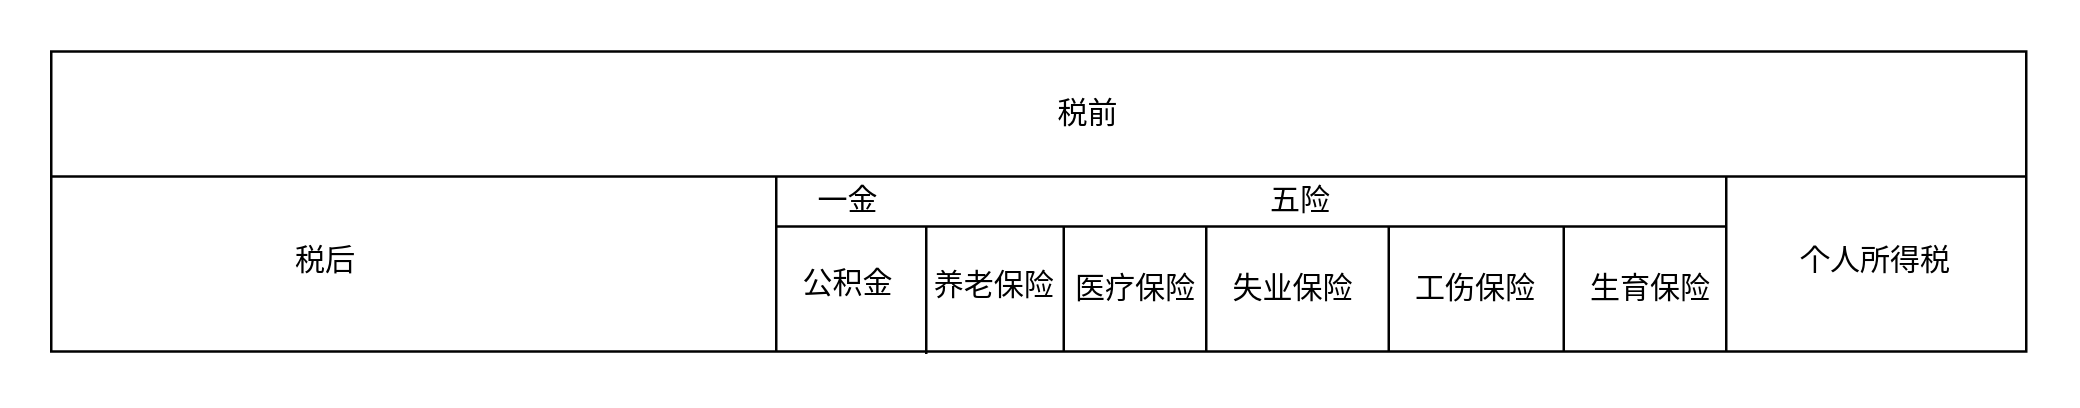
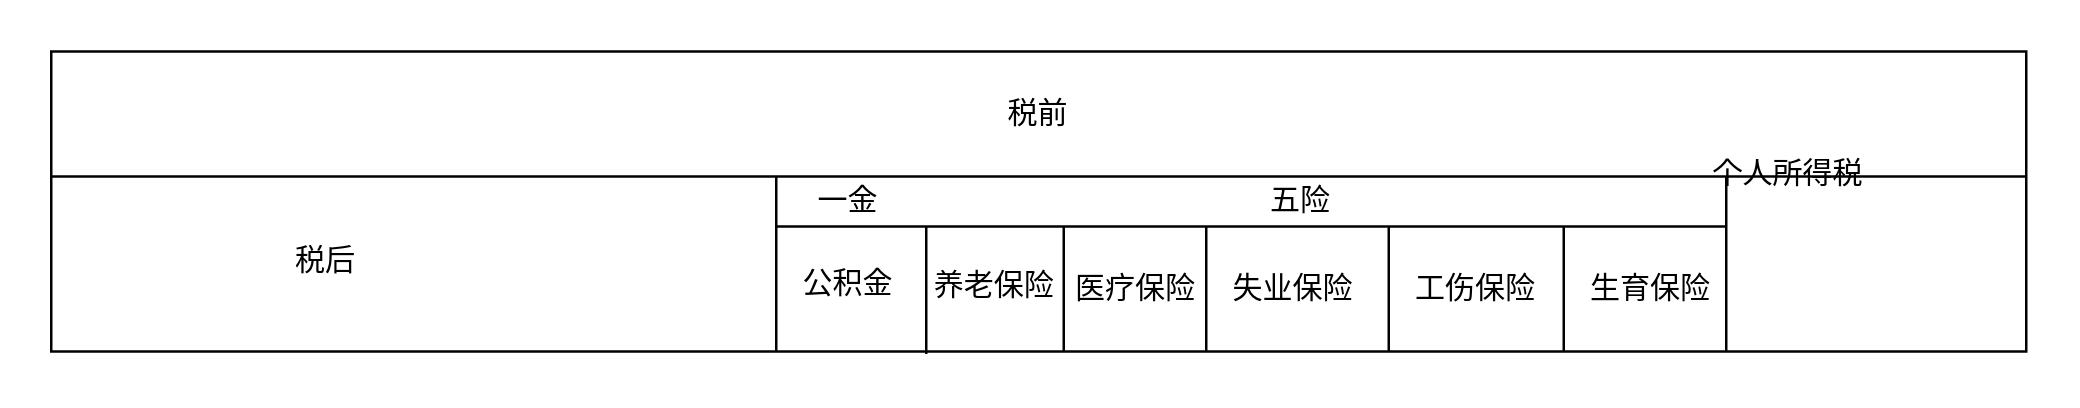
node "税前": moved (1089, 114) -> (1039, 114)
node "个人所得税": moved (1876, 261) -> (1789, 174)
